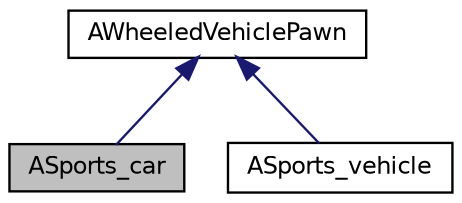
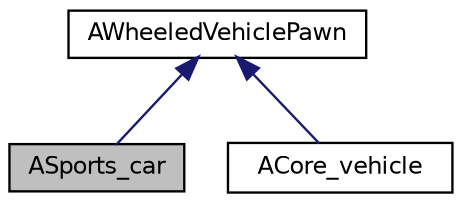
node "ASports_vehicle": label "ASports_vehicle" -> "ACore_vehicle"
